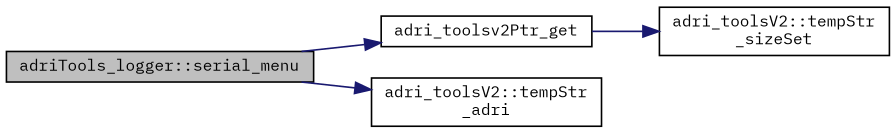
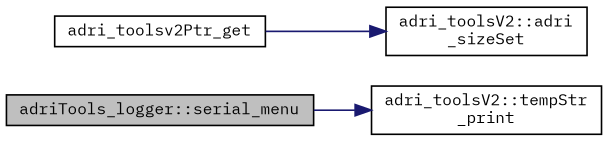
node "adri_toolsV2::tempStr _sizeSet": label "adri_toolsV2::tempStr _sizeSet" -> "adri_toolsV2::adri _sizeSet"
edge "adriTools_logger::serial_menu" -> "adri_toolsv2Ptr_get": removed
node "adri_toolsV2::tempStr _adri": label "adri_toolsV2::tempStr _adri" -> "adri_toolsV2::tempStr _print"
